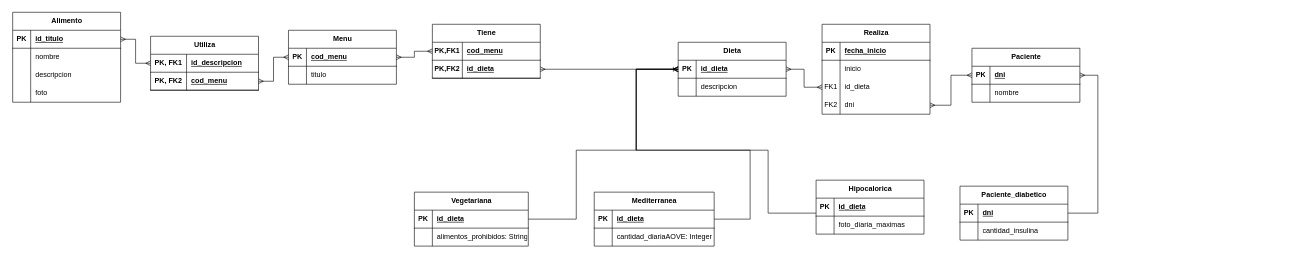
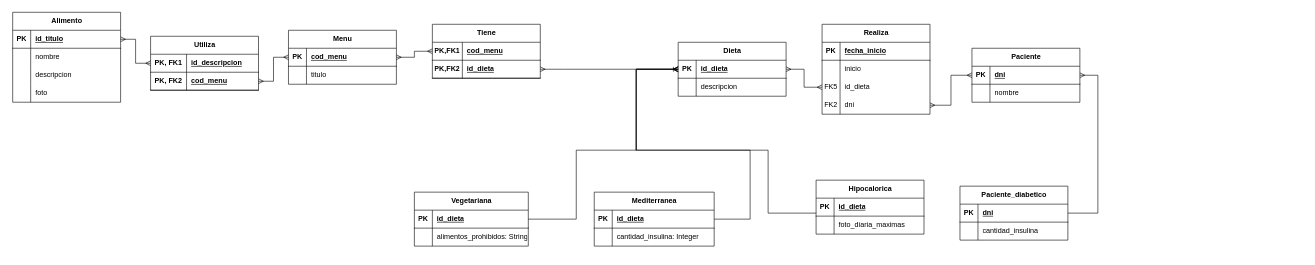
node "FK1": label "FK1" -> "FK5"
node "cantidad_diariaAOVE: Integer": label "cantidad_diariaAOVE: Integer" -> "cantidad_insulina: Integer"
